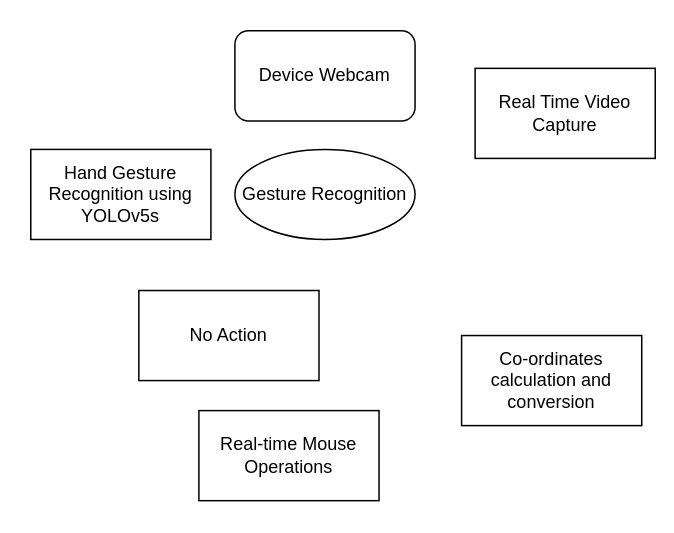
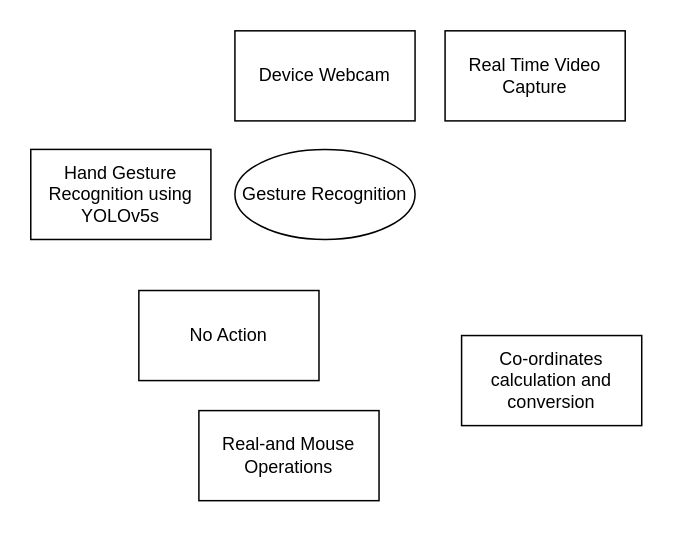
node "Device Webcam": shape rounded rectangle -> rectangle
node "Real Time Video Capture": moved (565, 113) -> (535, 76)
node "Real-time Mouse Operations": label "Real-time Mouse Operations" -> "Real-and Mouse Operations"
